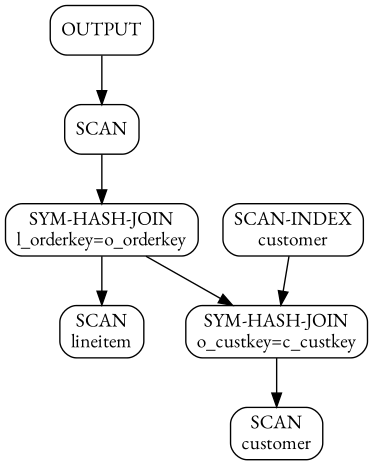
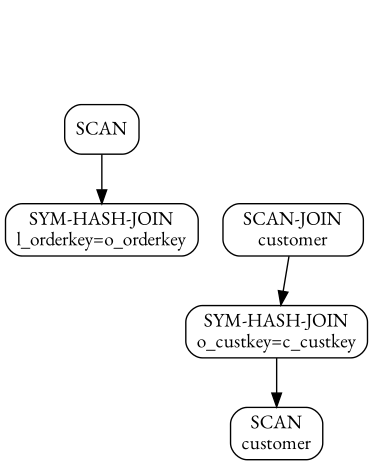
node "OUTPUT": removed
node "SCAN-INDEX customer": label "SCAN-INDEX customer" -> "SCAN-JOIN customer"
edge "SYM-HASH-JOIN l_orderkey=o_orderkey" -> "SYM-HASH-JOIN o_custkey=c_custkey": removed
node "SCAN lineitem": removed
